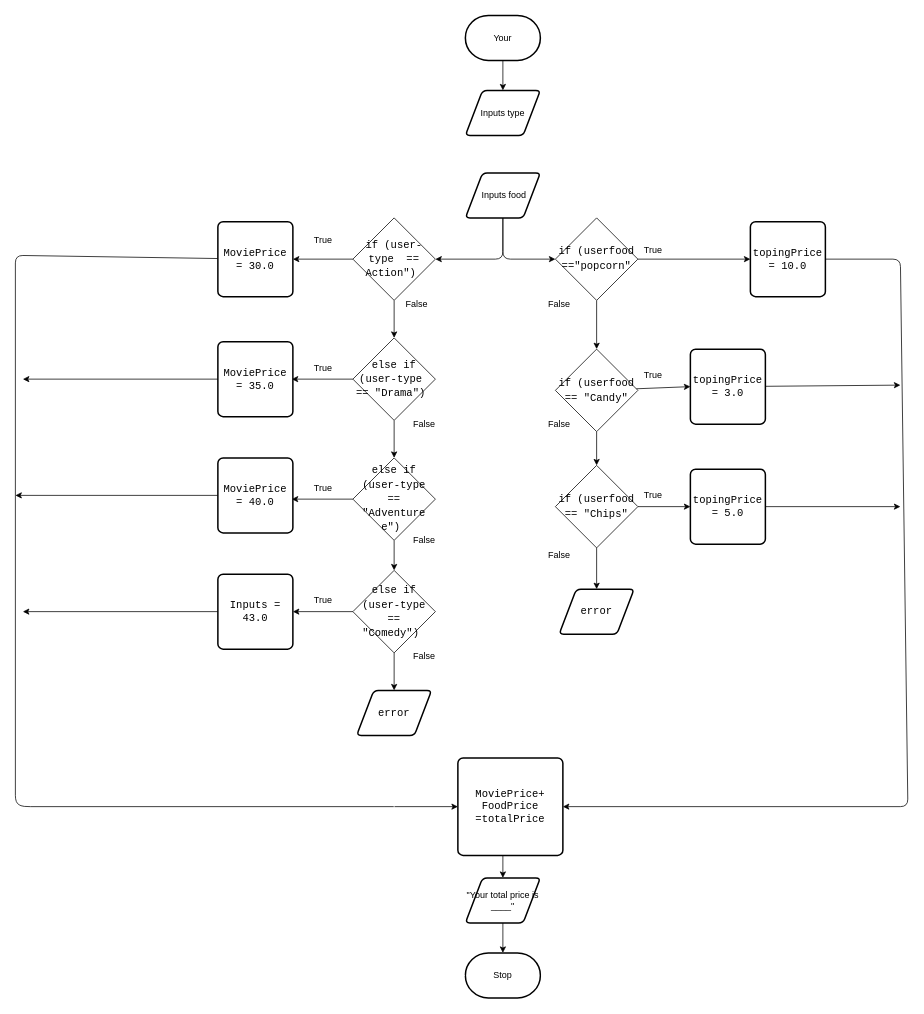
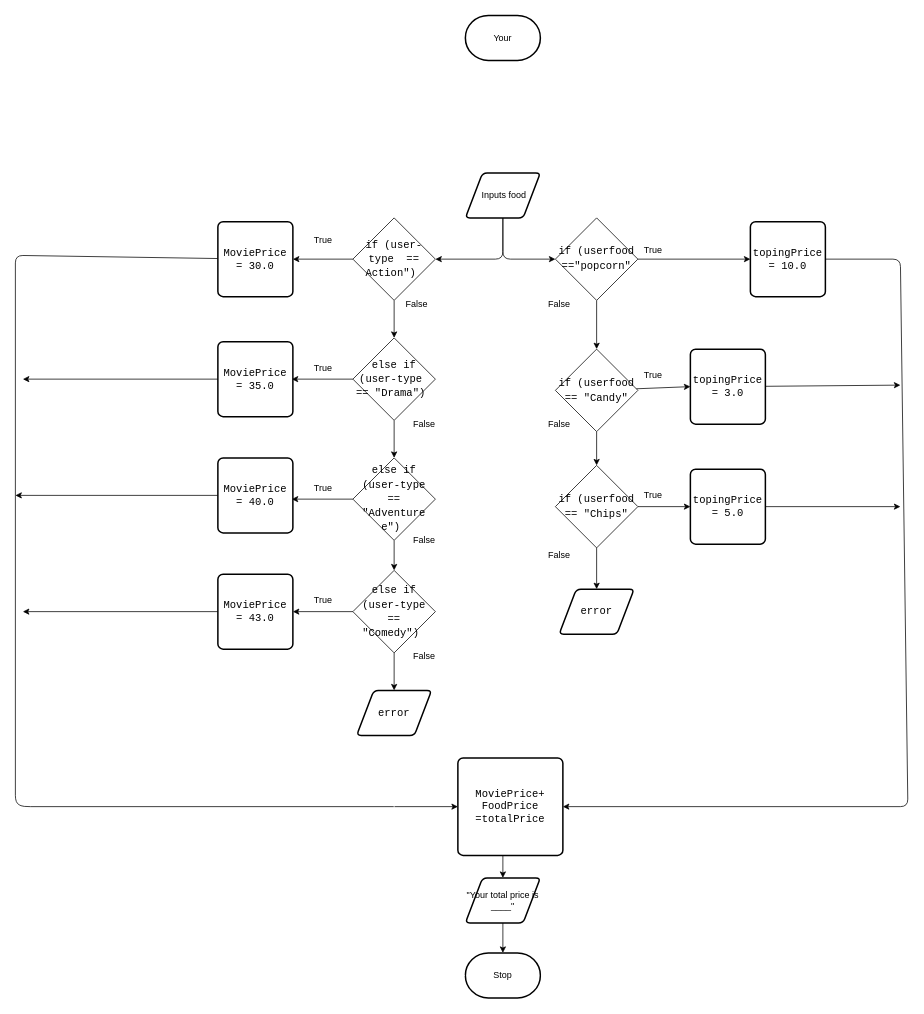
edge "Your" -> "Inputs type": removed
node "Inputs type": removed
node "Inputs = 43.0": label "Inputs = 43.0" -> "MoviePrice = 43.0"
